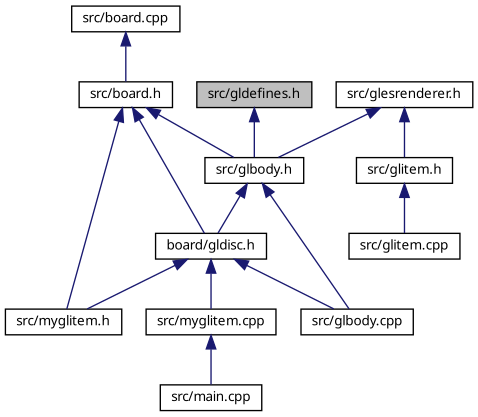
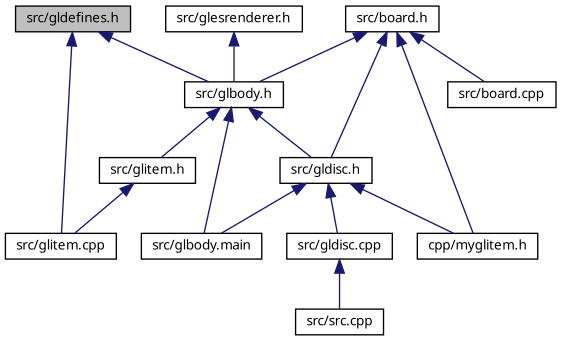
edge "src/board.h" -> "src/board.cpp": reversed
edge "src/glitem.cpp" -> "src/gldefines.h": added
edge "src/glitem.h" -> "src/glesrenderer.h": now "src/glitem.h" -> "src/glbody.h"
node "board/gldisc.h": label "board/gldisc.h" -> "src/gldisc.h"
node "src/myglitem.h": label "src/myglitem.h" -> "cpp/myglitem.h"
node "src/myglitem.cpp": label "src/myglitem.cpp" -> "src/gldisc.cpp"
node "src/glbody.cpp": label "src/glbody.cpp" -> "src/glbody.main"
node "src/main.cpp": label "src/main.cpp" -> "src/src.cpp"
